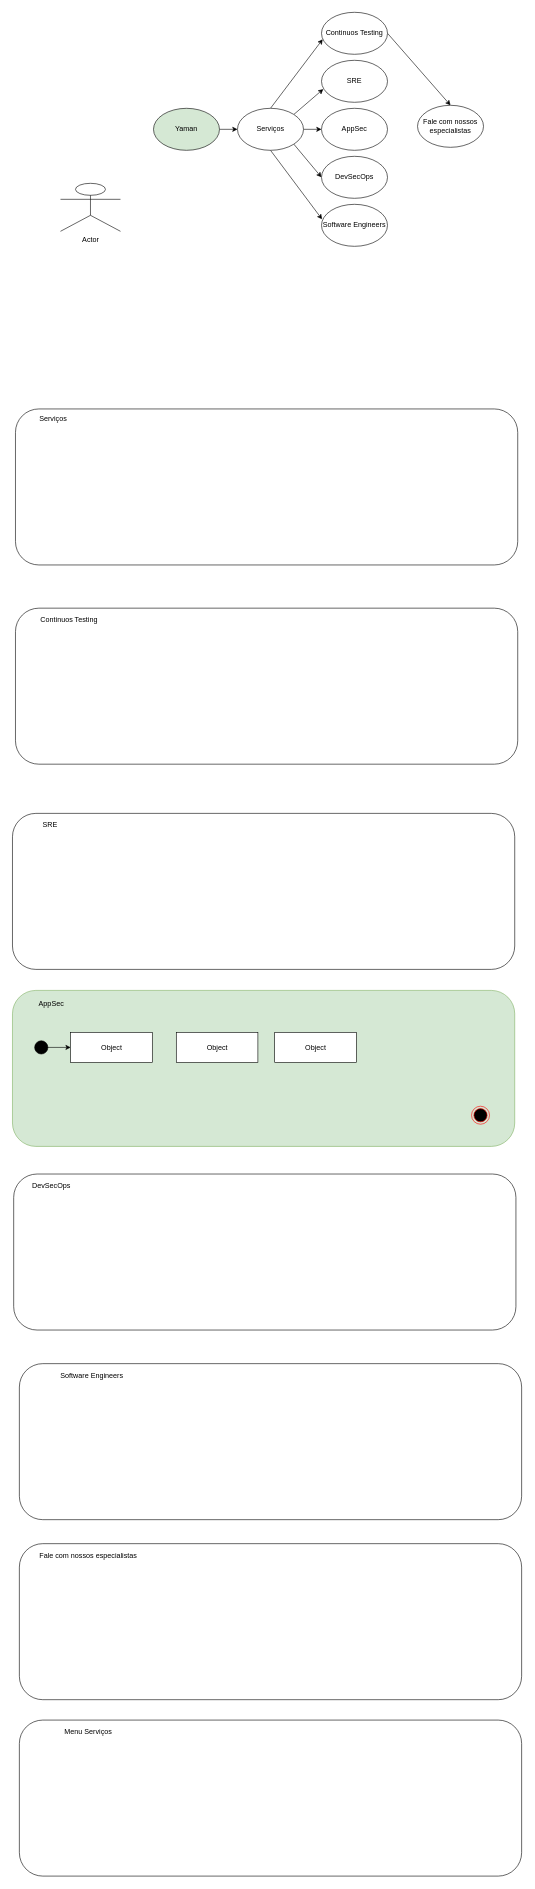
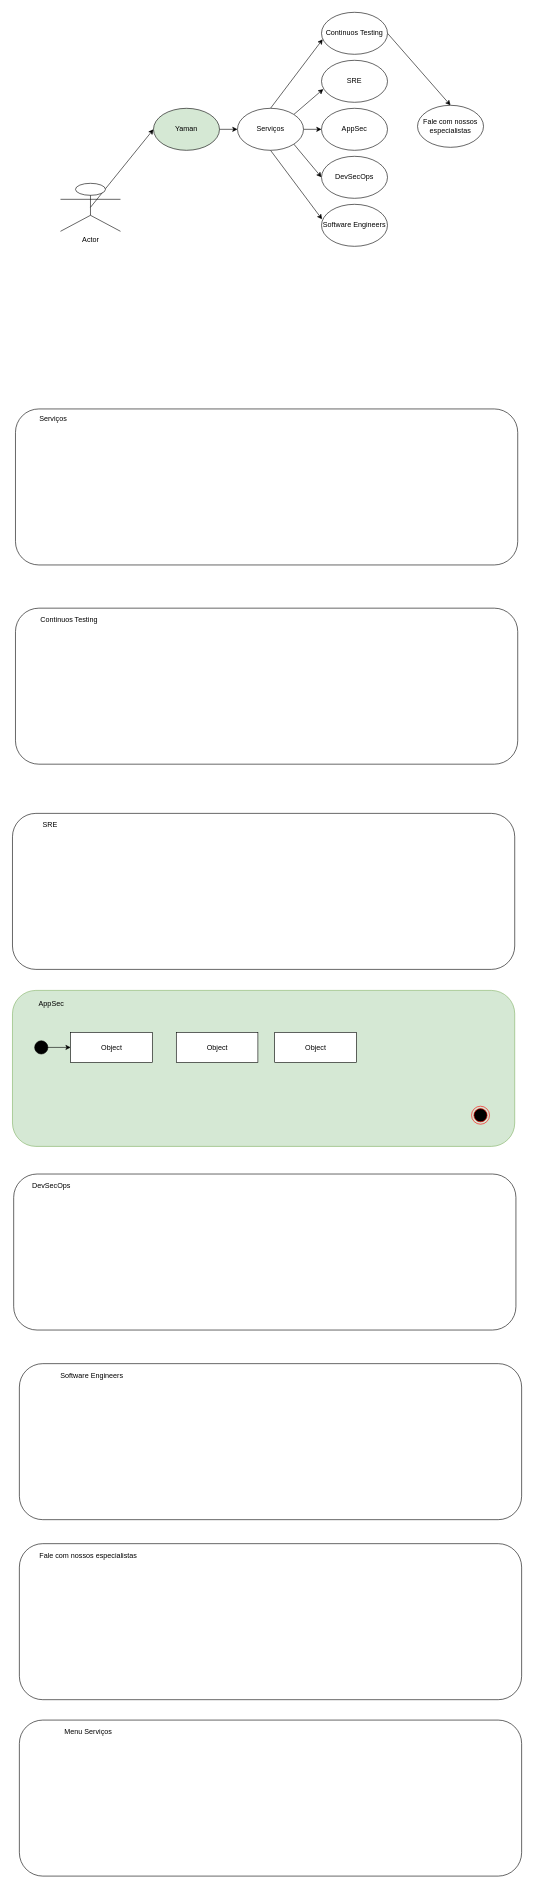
edge "Actor" -> "Yaman": added
